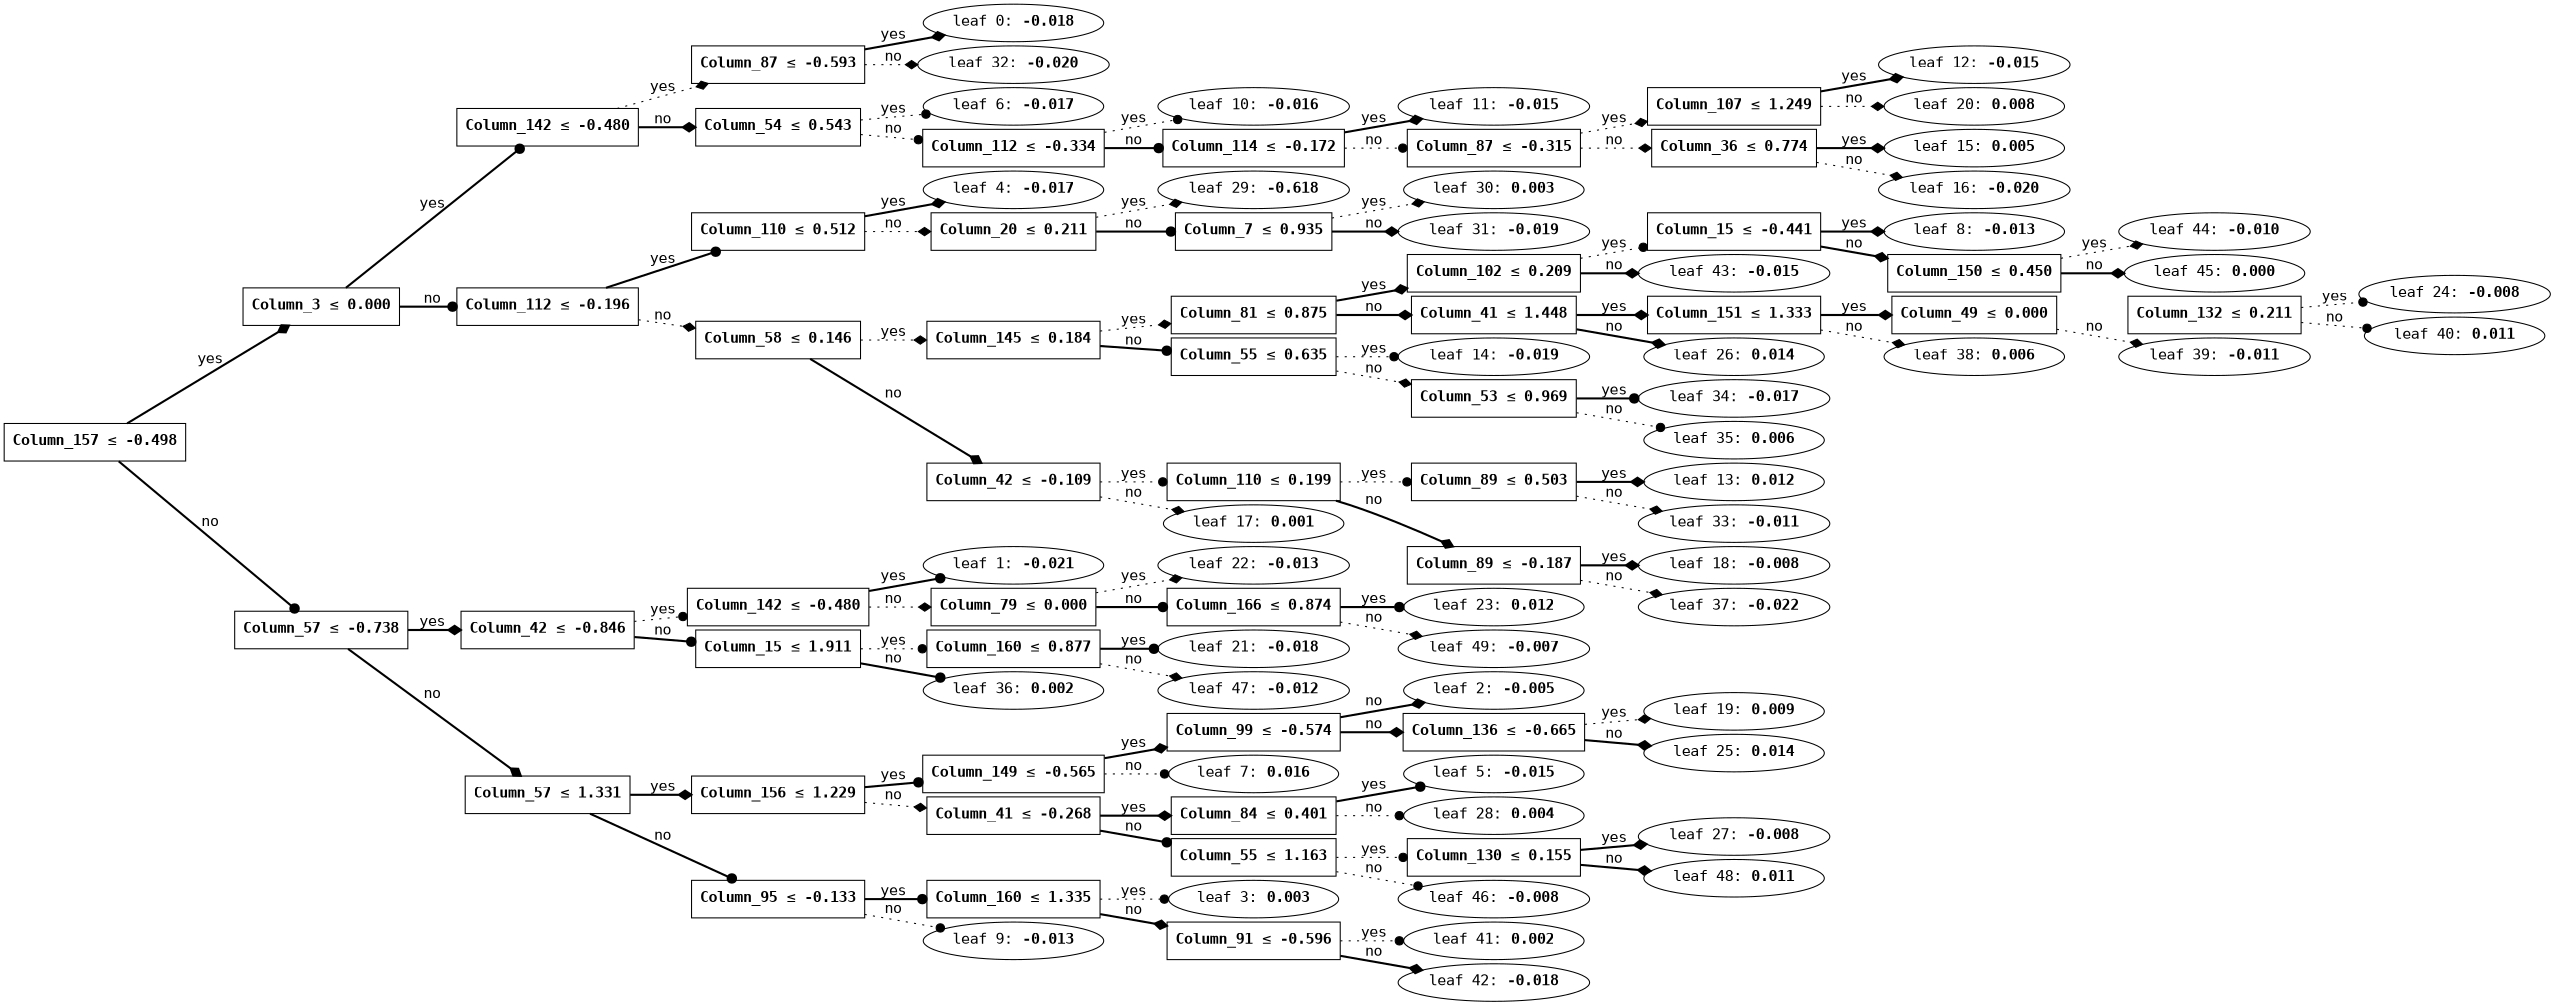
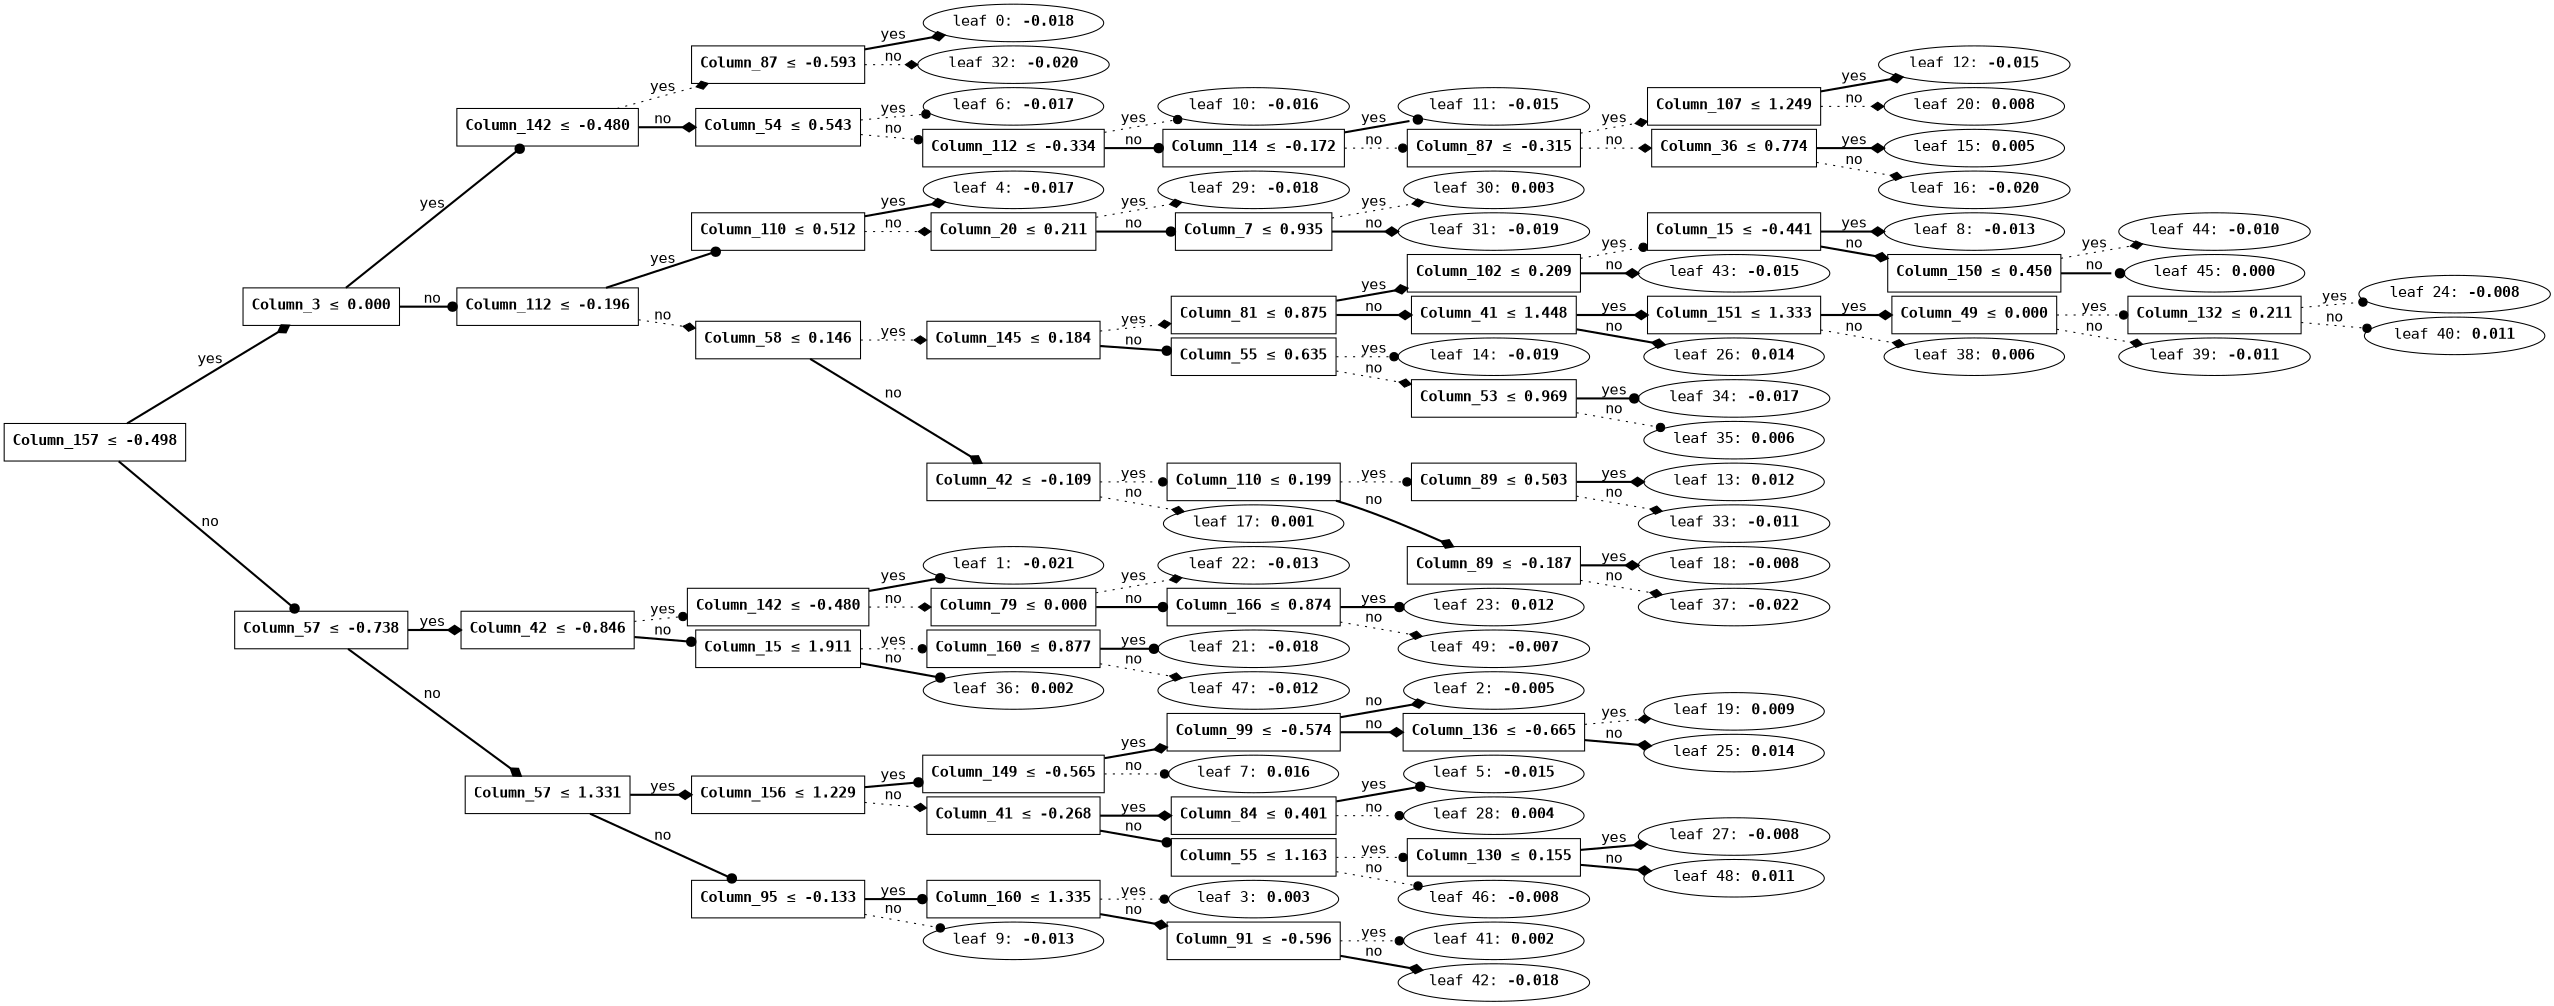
edge "Column_114" -> "leaf 11:": arrowhead diamond -> dot
node "leaf 29:": text "-0.618" -> "-0.018"
edge "Column_150" -> "leaf 45:": arrowhead diamond -> dot
edge "Column_49" -> "Column_132": added, label "yes"
